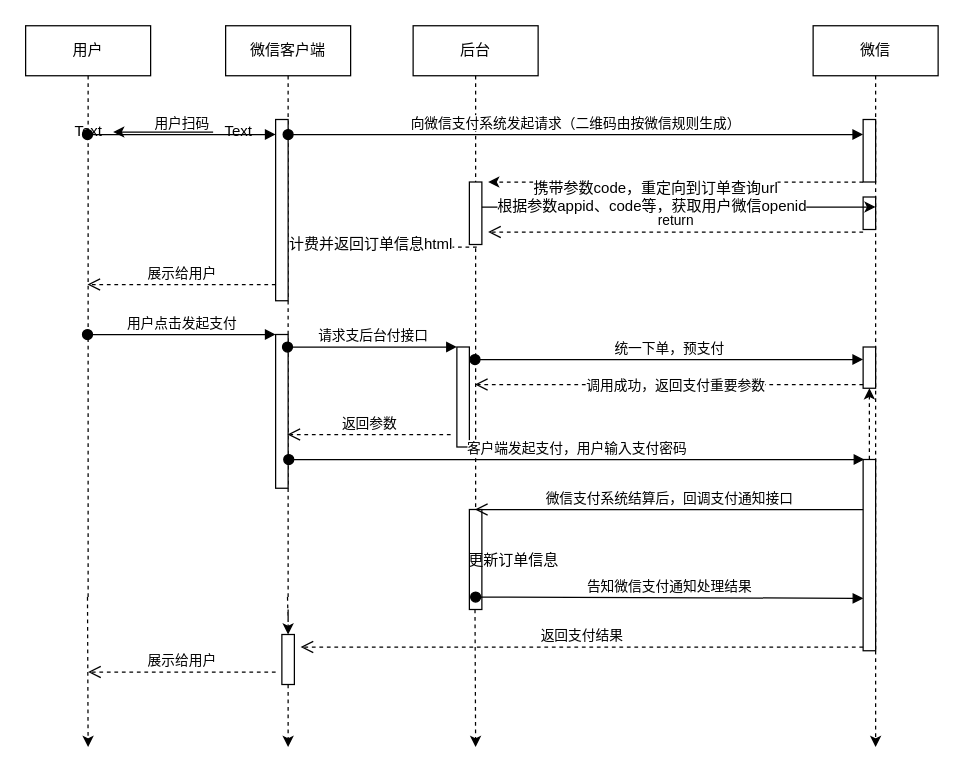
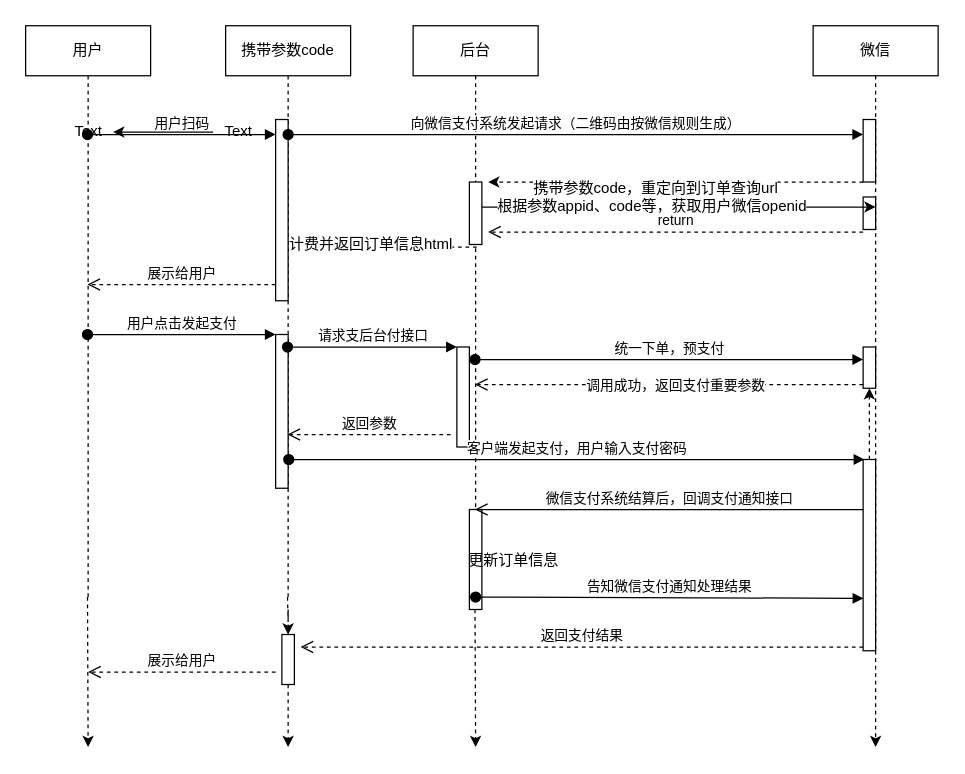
node "微信客户端": label "微信客户端" -> "携带参数code"
